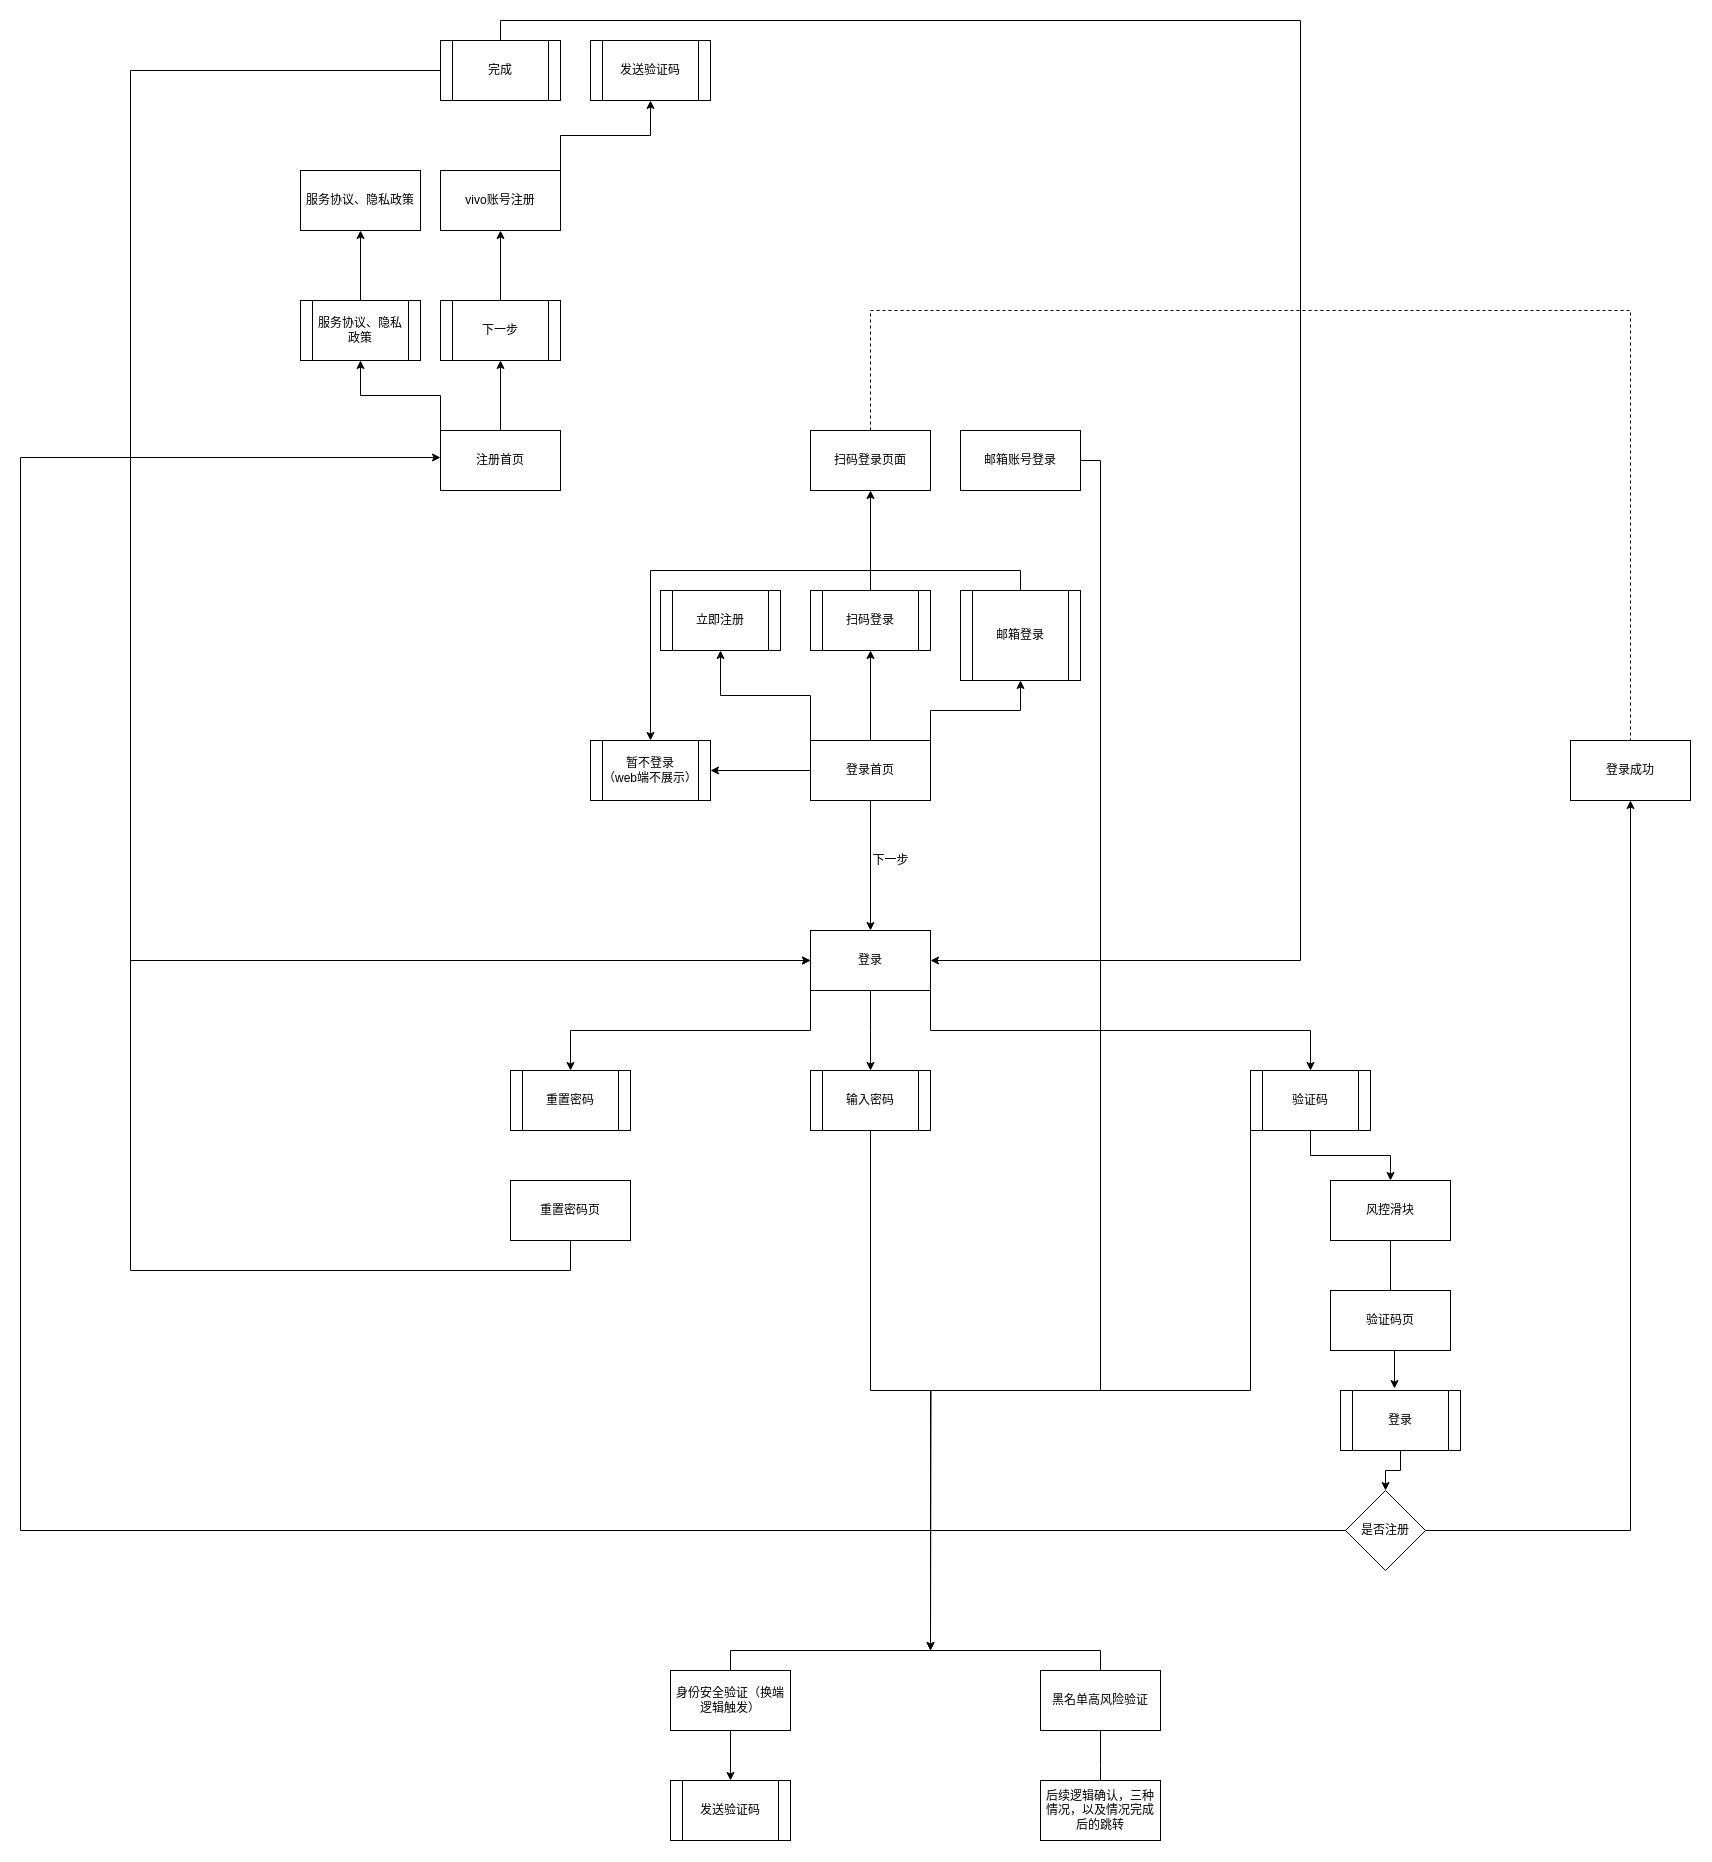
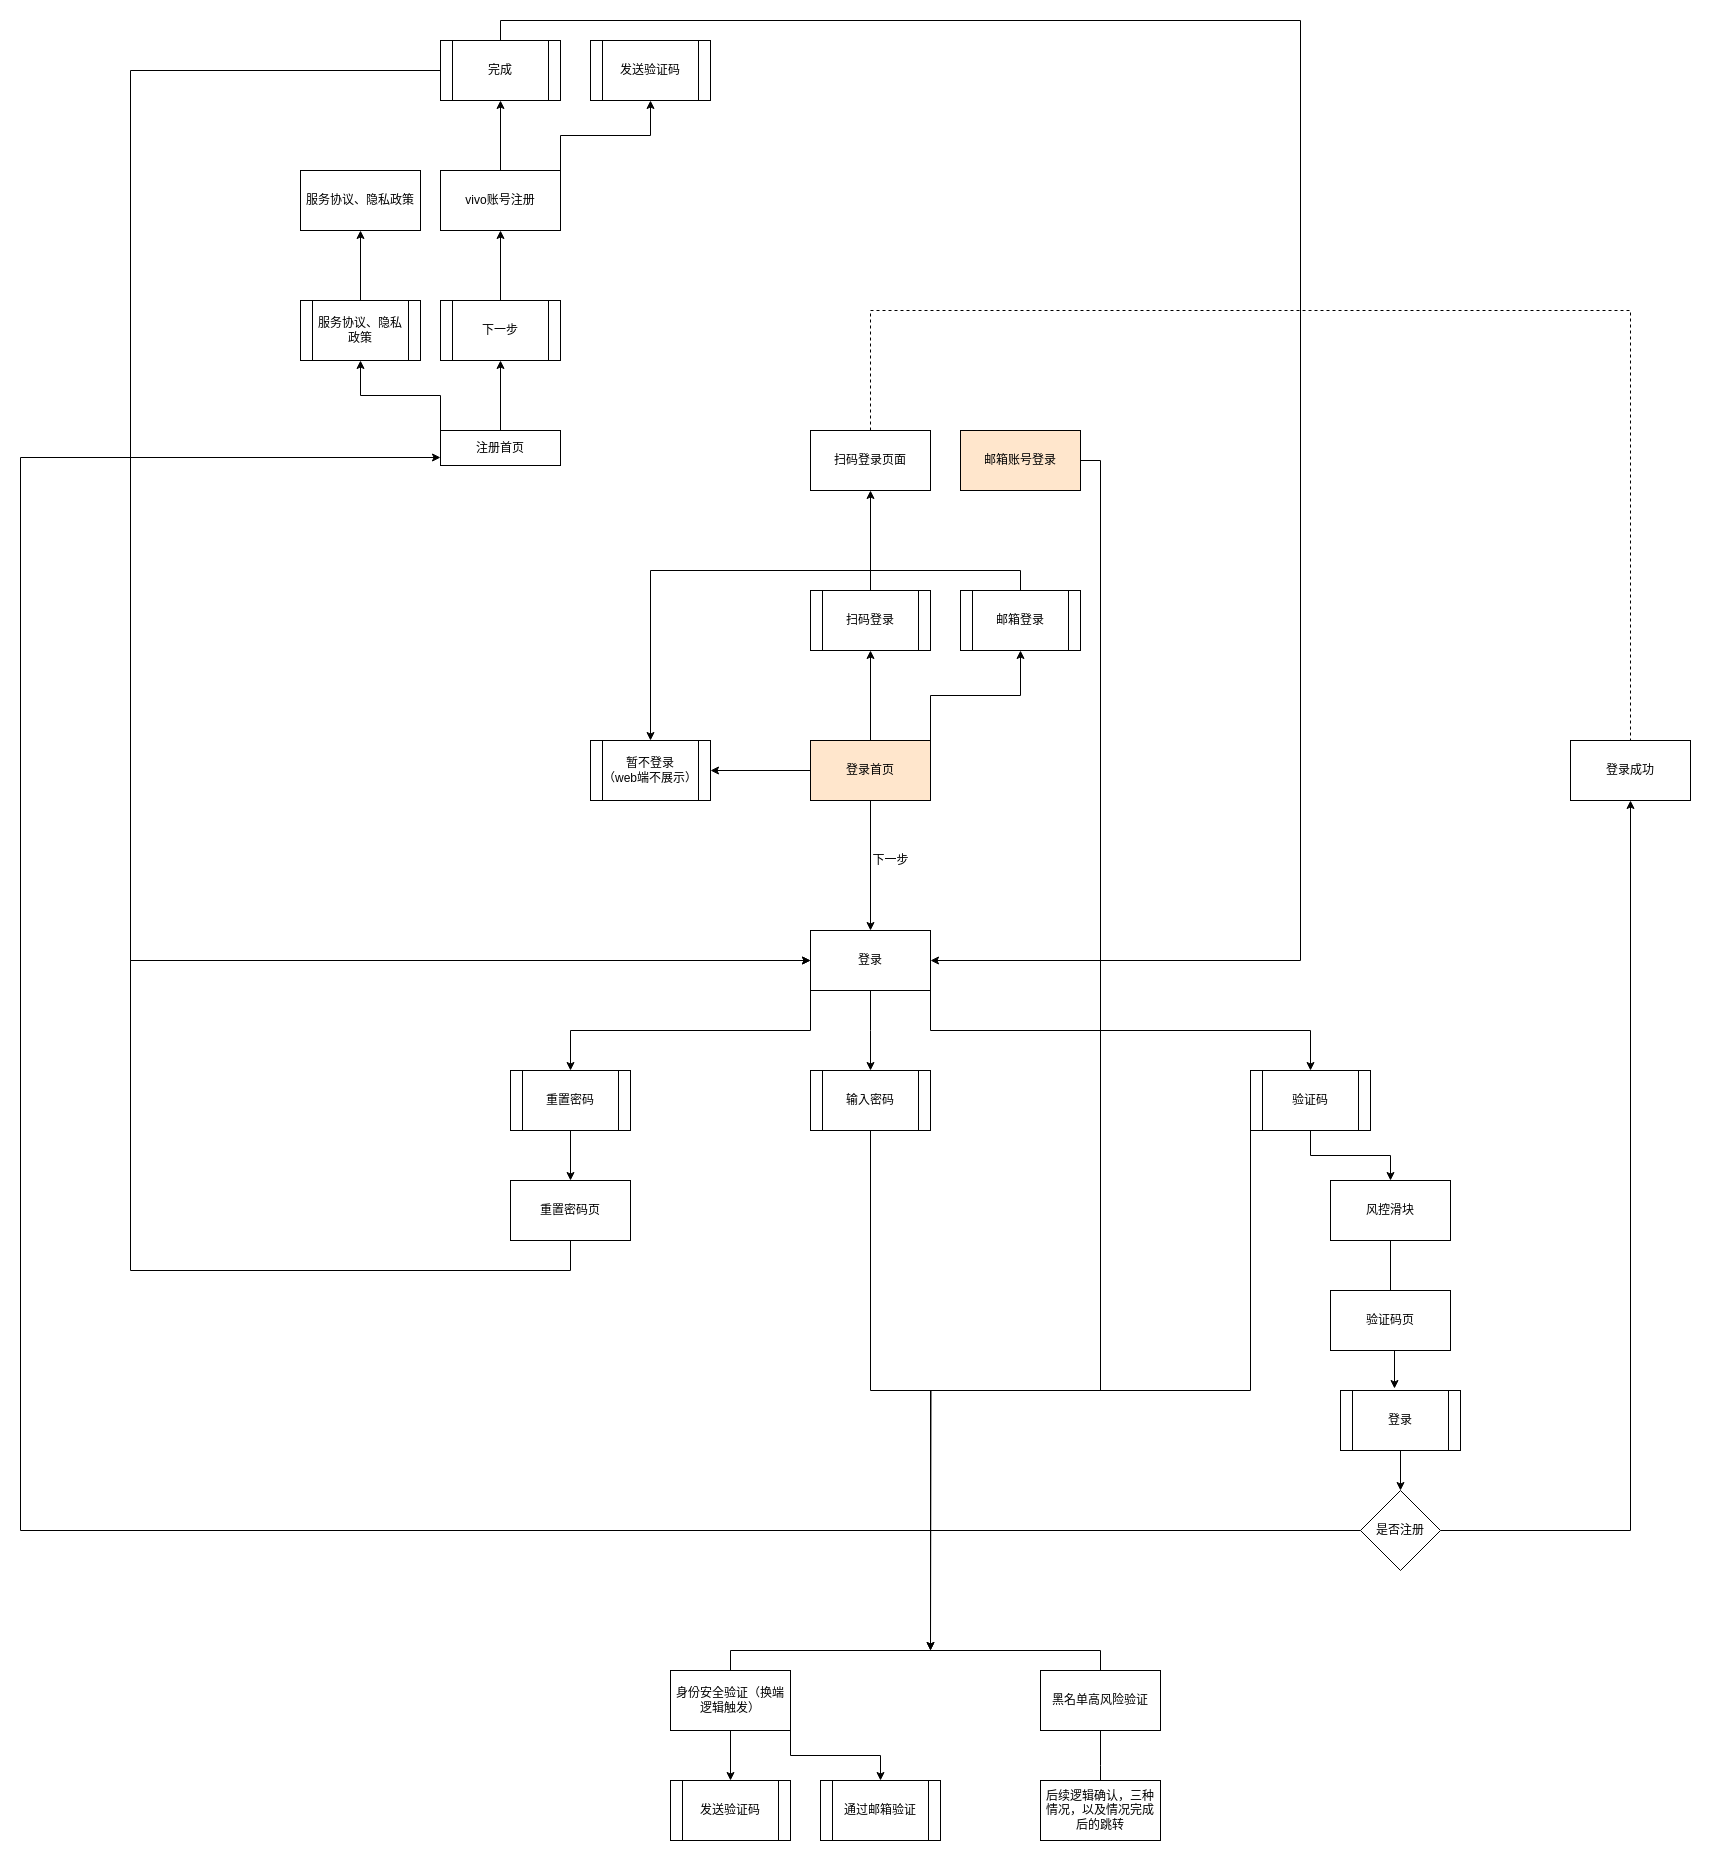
edge "vivo账号注册" -> "完成": added
node "注册首页": size 120x60 -> 120x35
node "邮箱账号登录": fillcolor #ffffff -> #ffe6cc
node "立即注册": removed
node "邮箱登录": size 120x90 -> 120x60
edge "登录首页" -> "立即注册": removed
node "登录首页": fillcolor #ffffff -> #ffe6cc
edge "重置密码" -> "重置密码页": added
node "是否注册": moved (1386, 1531) -> (1401, 1531)
edge "身份安全验证（换端逻辑触发）" -> "通过邮箱验证": added
node "通过邮箱验证": added
